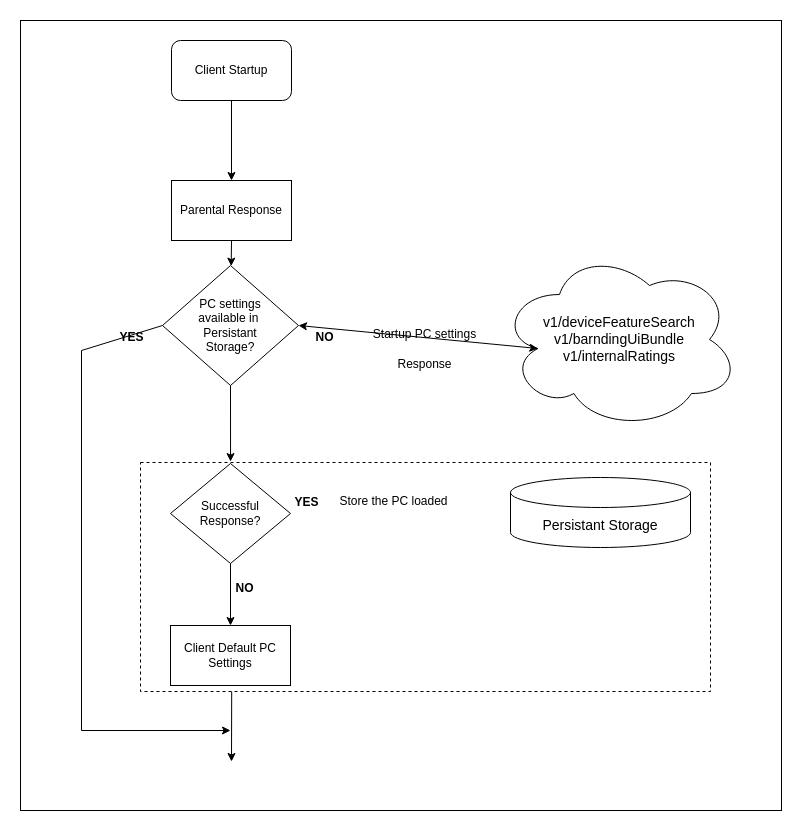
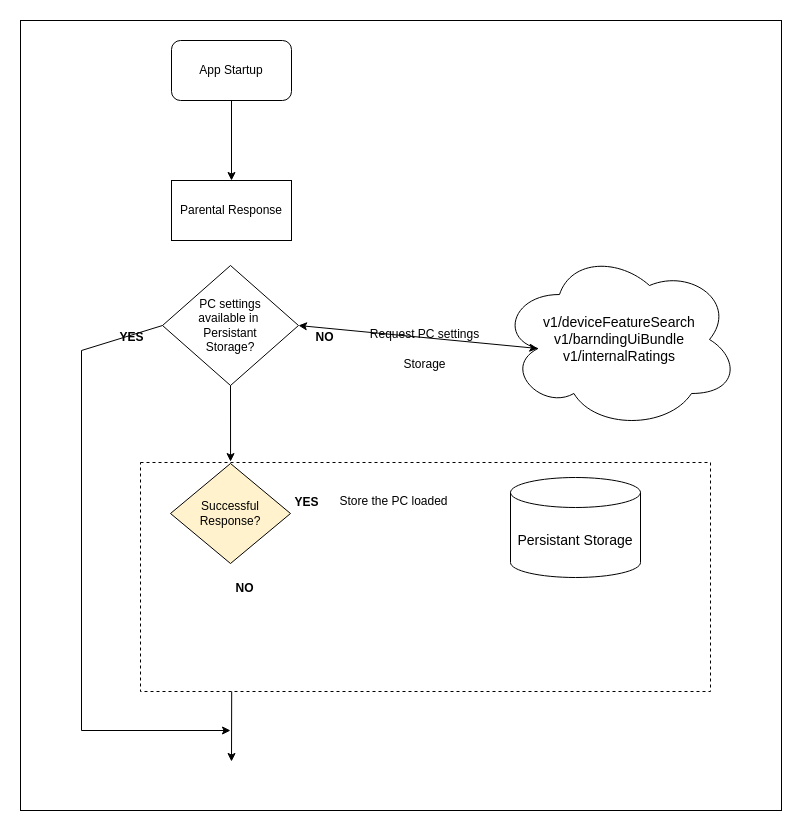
node "Client Startup": label "Client Startup" -> "App Startup"
edge "Parental Response" -> "PC settings available in Persistant Storage?": removed
node "Startup PC settings": label "Startup PC settings" -> "Request PC settings"
node "Response": label "Response" -> "Storage"
node "Persistant Storage": size 180x70 -> 130x100
node "Successful Response?": fillcolor #ffffff -> #fff2cc
edge "Successful Response?" -> "Client Default PC Settings": removed
node "Client Default PC Settings": removed
